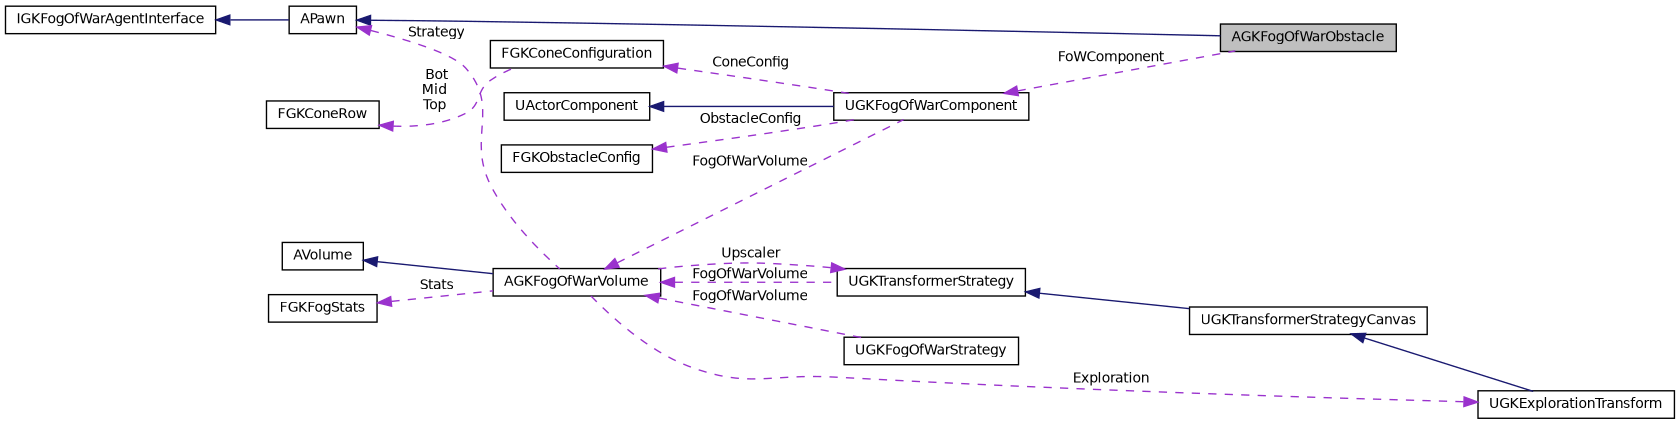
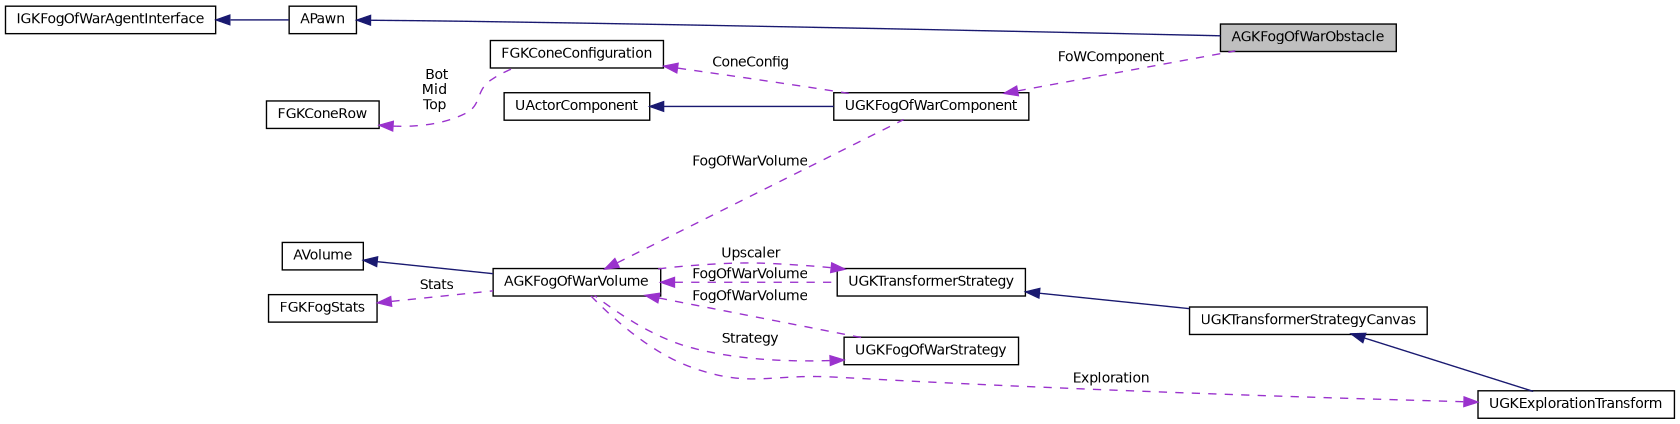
edge "AGKFogOfWarVolume" -> "APawn": now "AGKFogOfWarVolume" -> "UGKFogOfWarStrategy"
node "FGKObstacleConfig": removed
